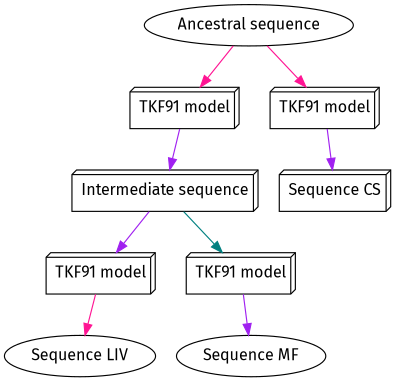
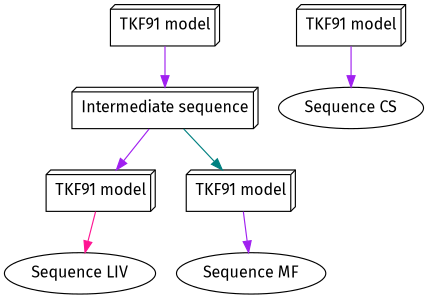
node "Ancestral sequence": removed
node "Sequence CS": shape box3d -> ellipse
